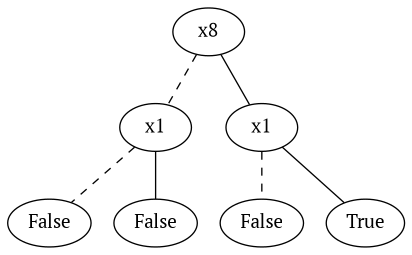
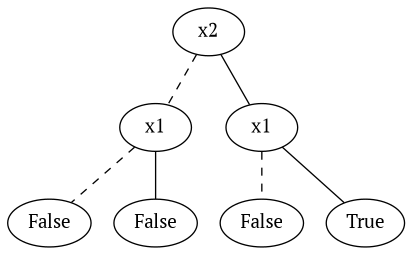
node "x8": label "x8" -> "x2"
